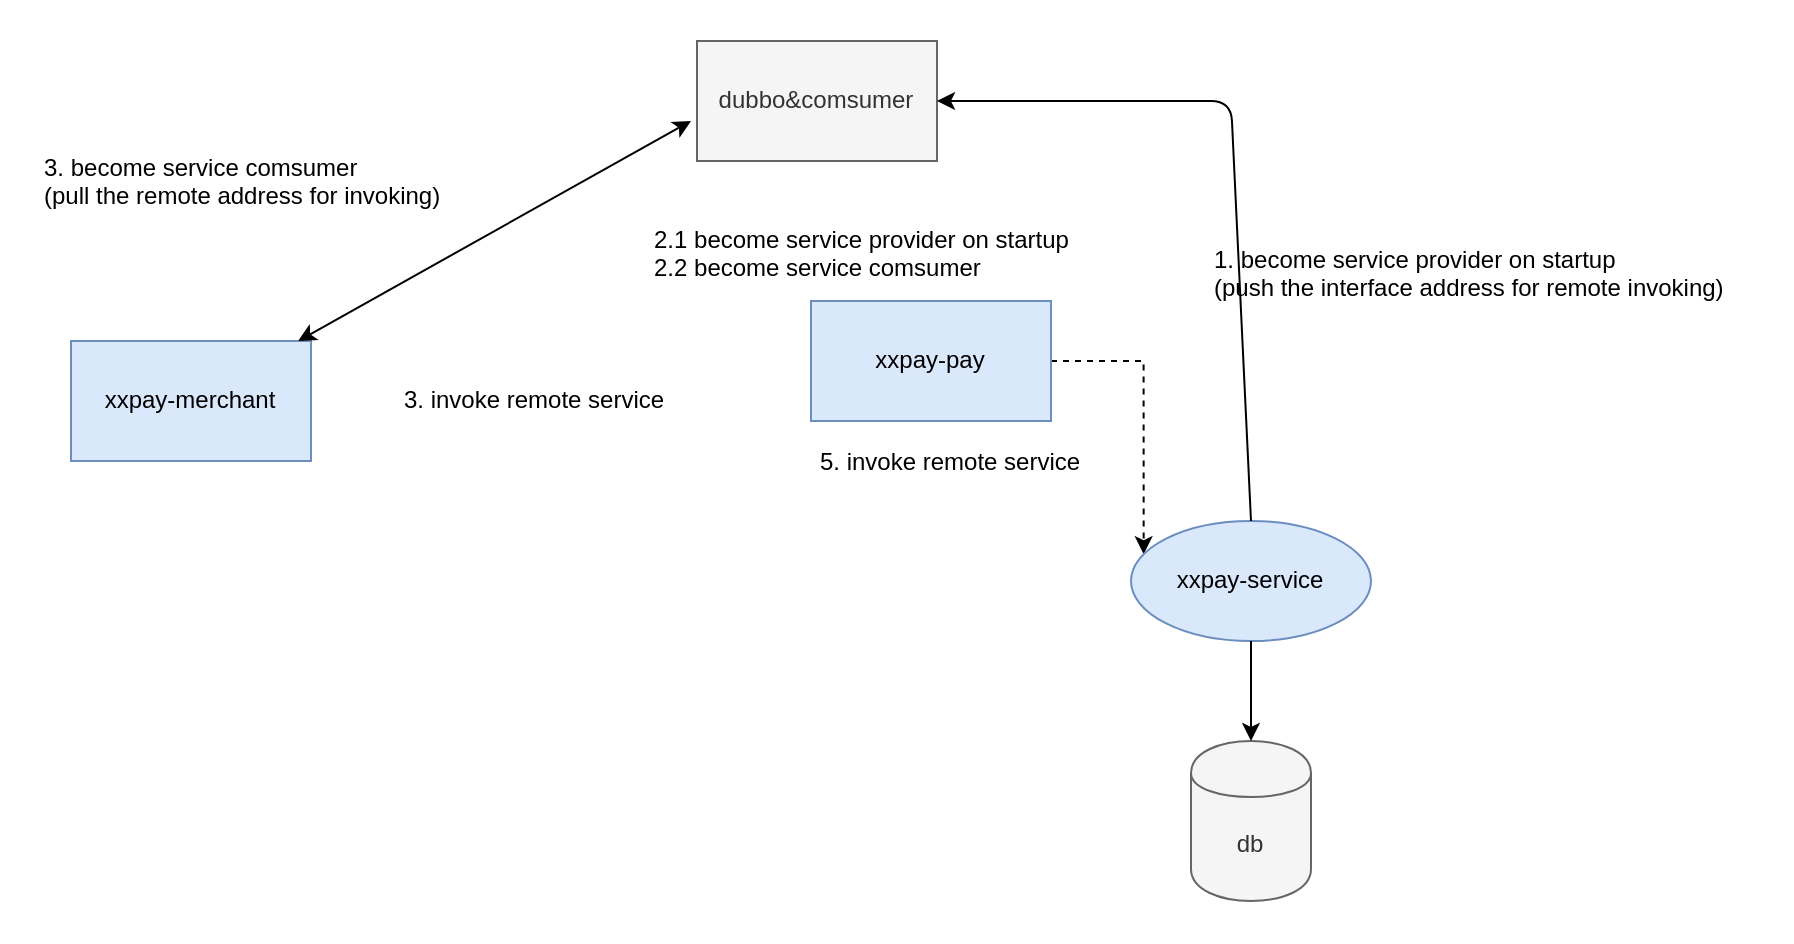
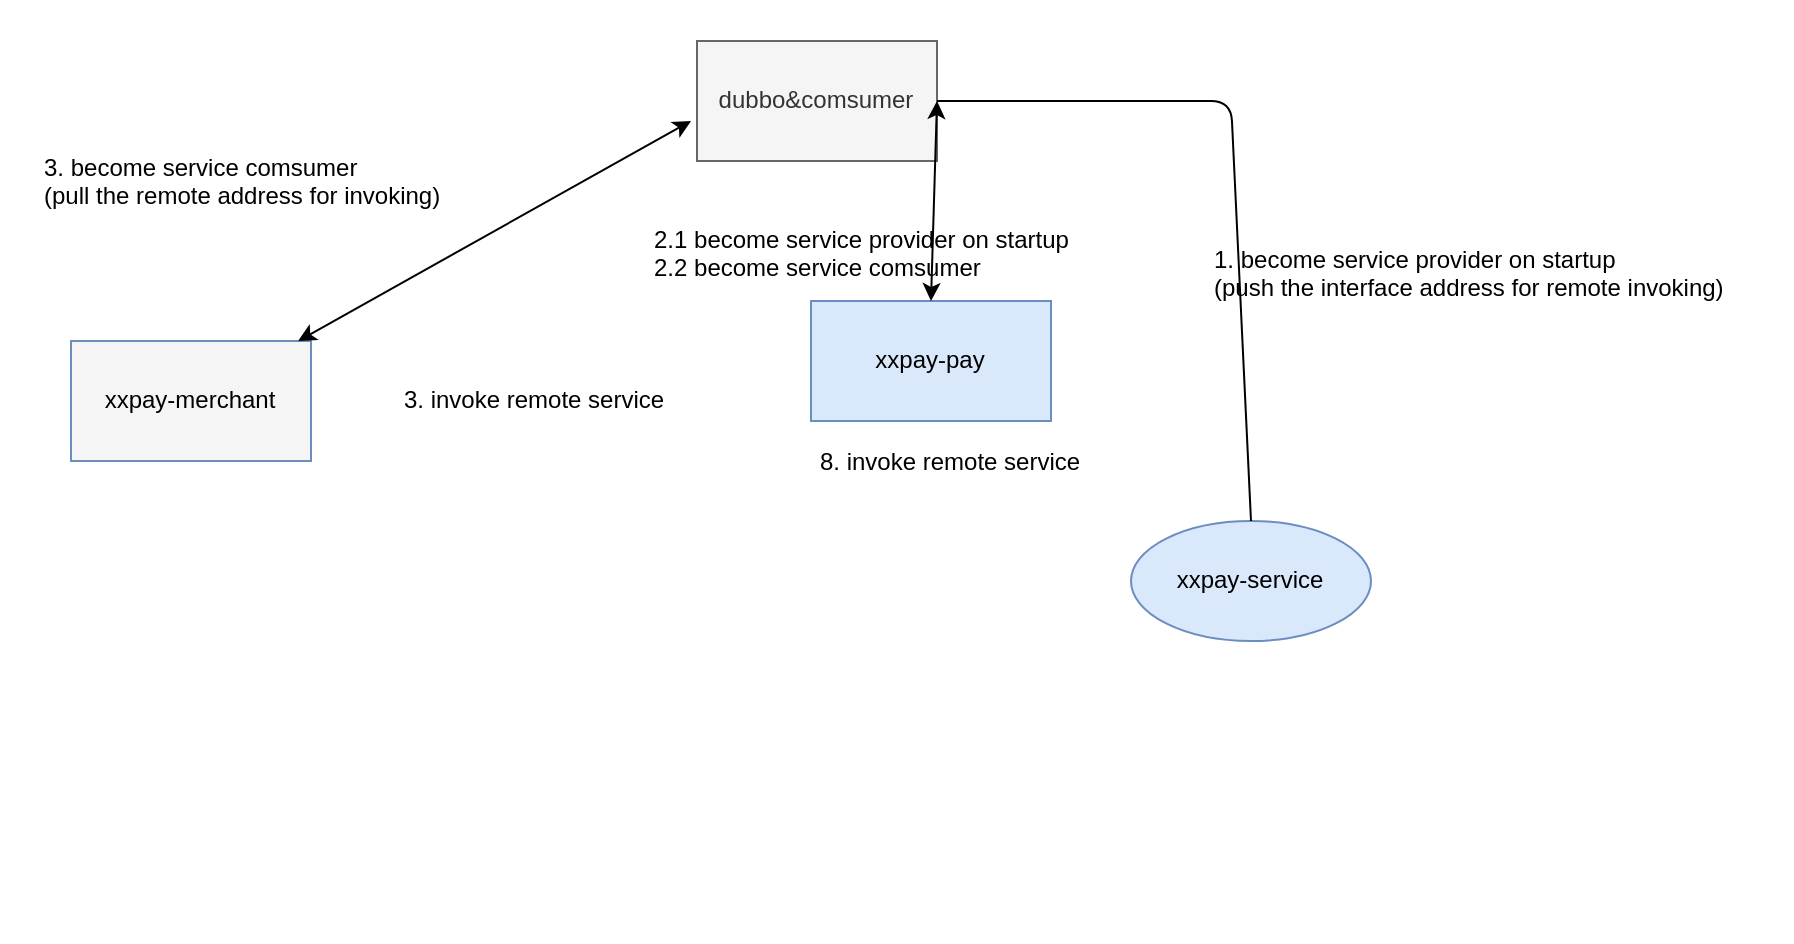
edge "xxpay-service" -> "dubbo&comsumer": arrowhead classic -> none
edge "dubbo&comsumer" -- "xxpay-pay": added
node "xxpay-merchant": fillcolor #dae8fc -> #f5f5f5
edge "xxpay-pay" -> "xxpay-service": removed
node "5. invoke remote service": label "5. invoke remote service" -> "8. invoke remote service"
edge "xxpay-service" -> "db": removed
node "db": removed
